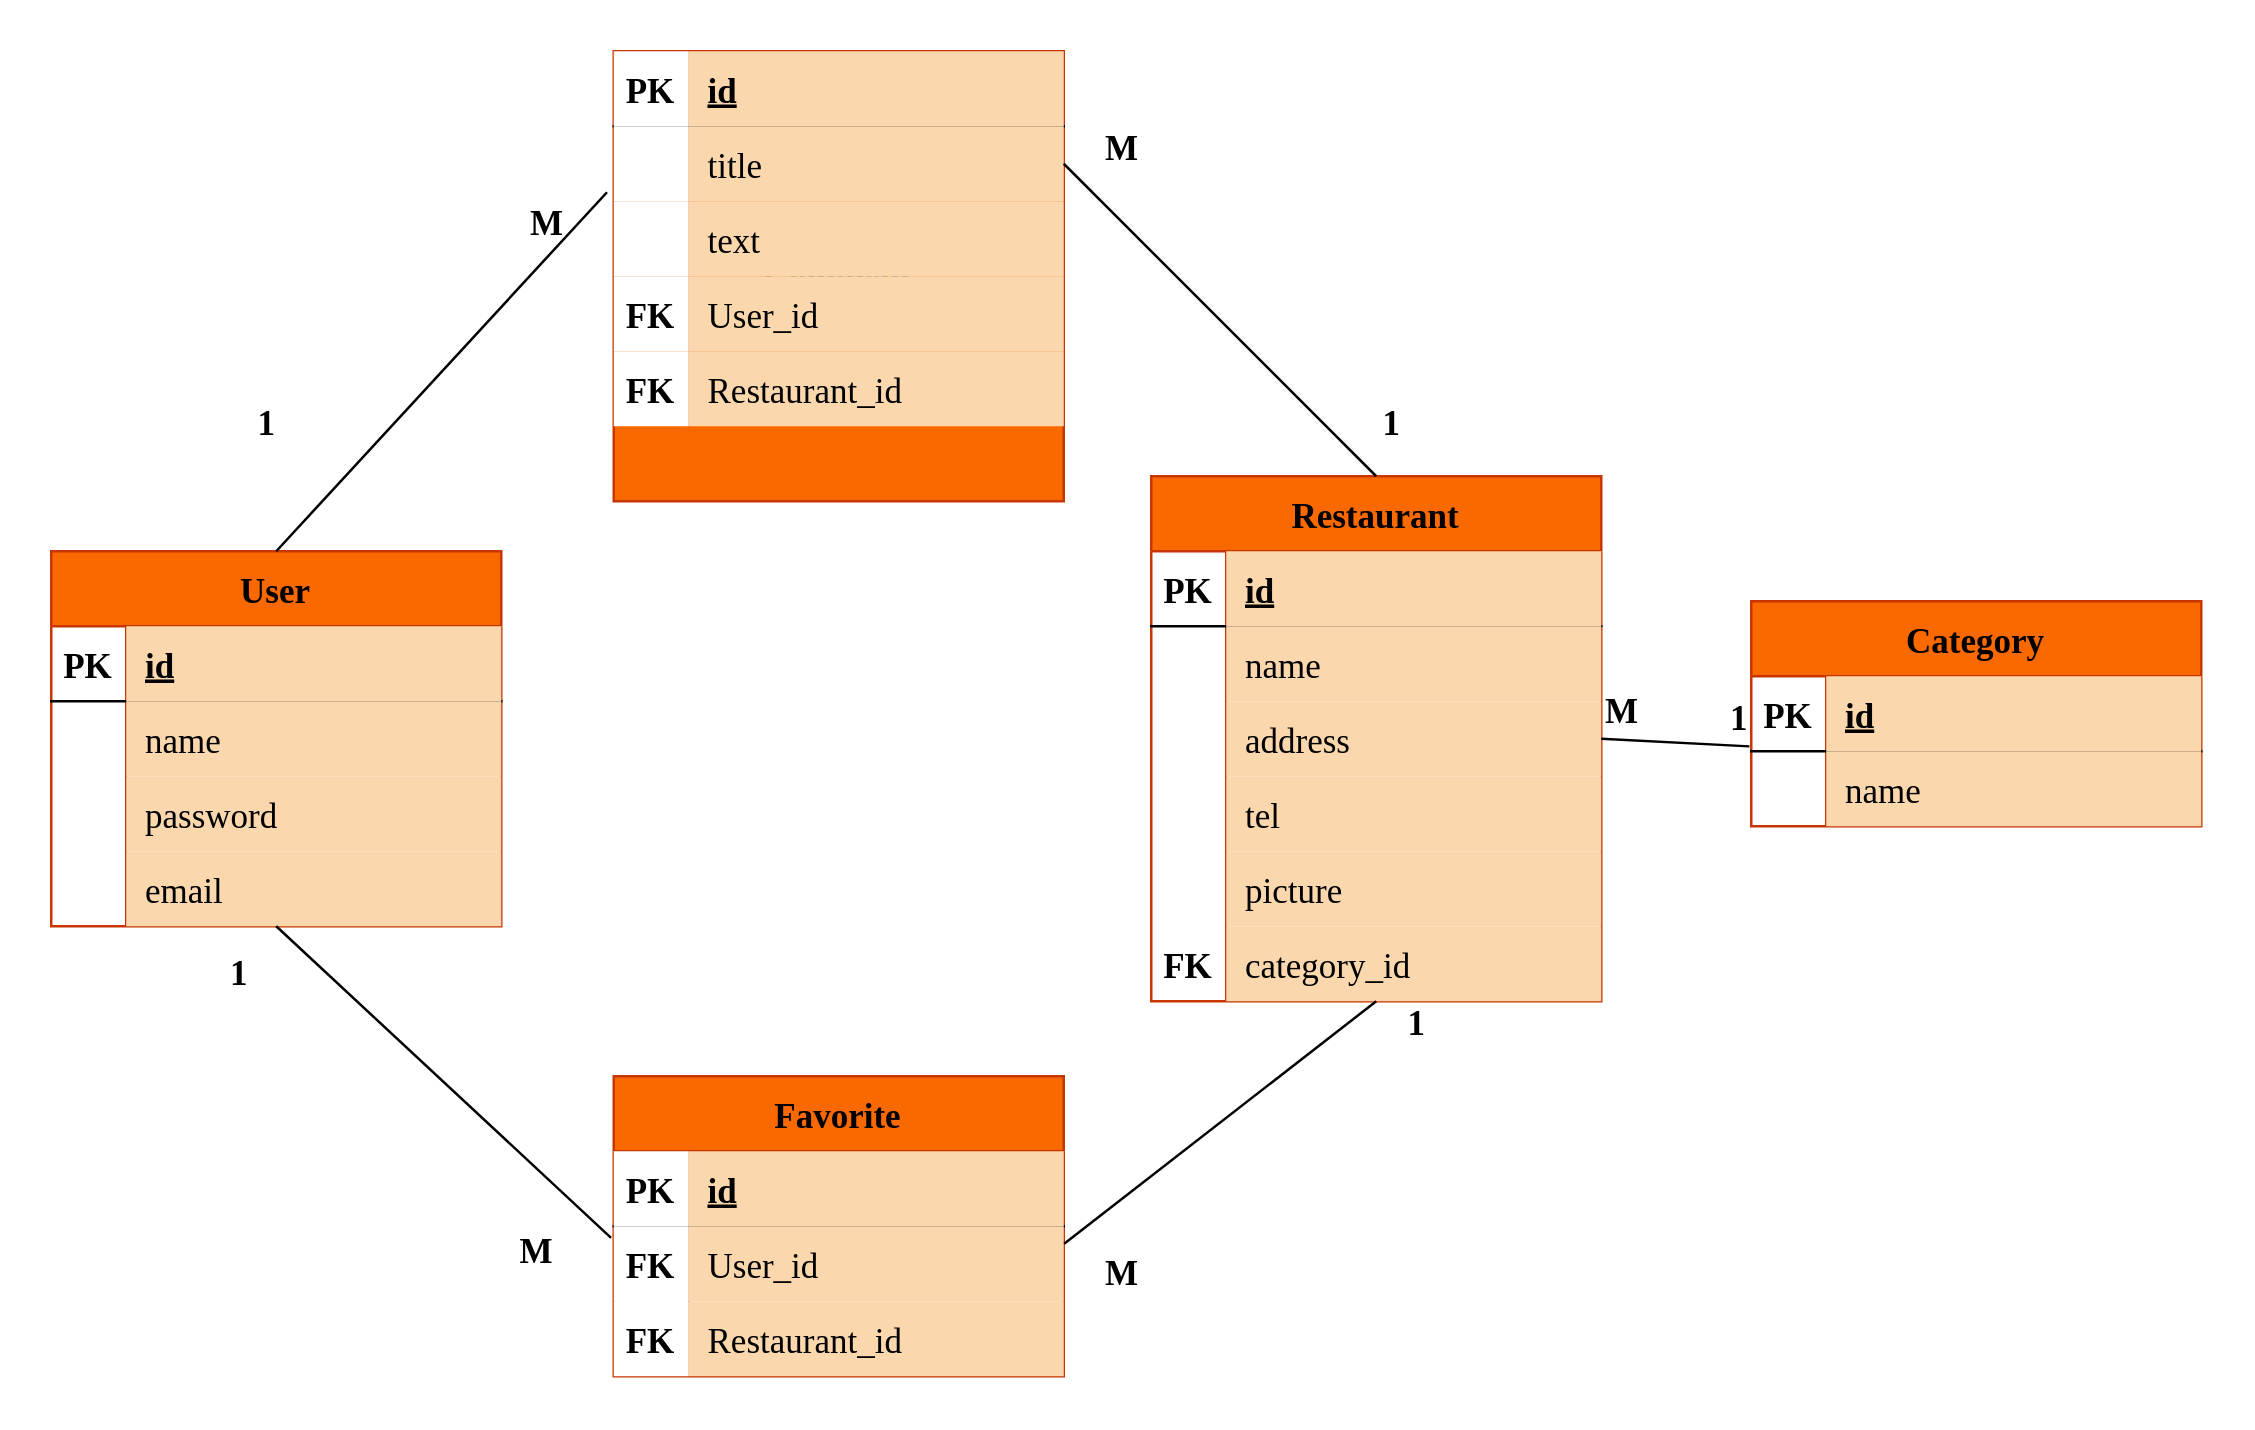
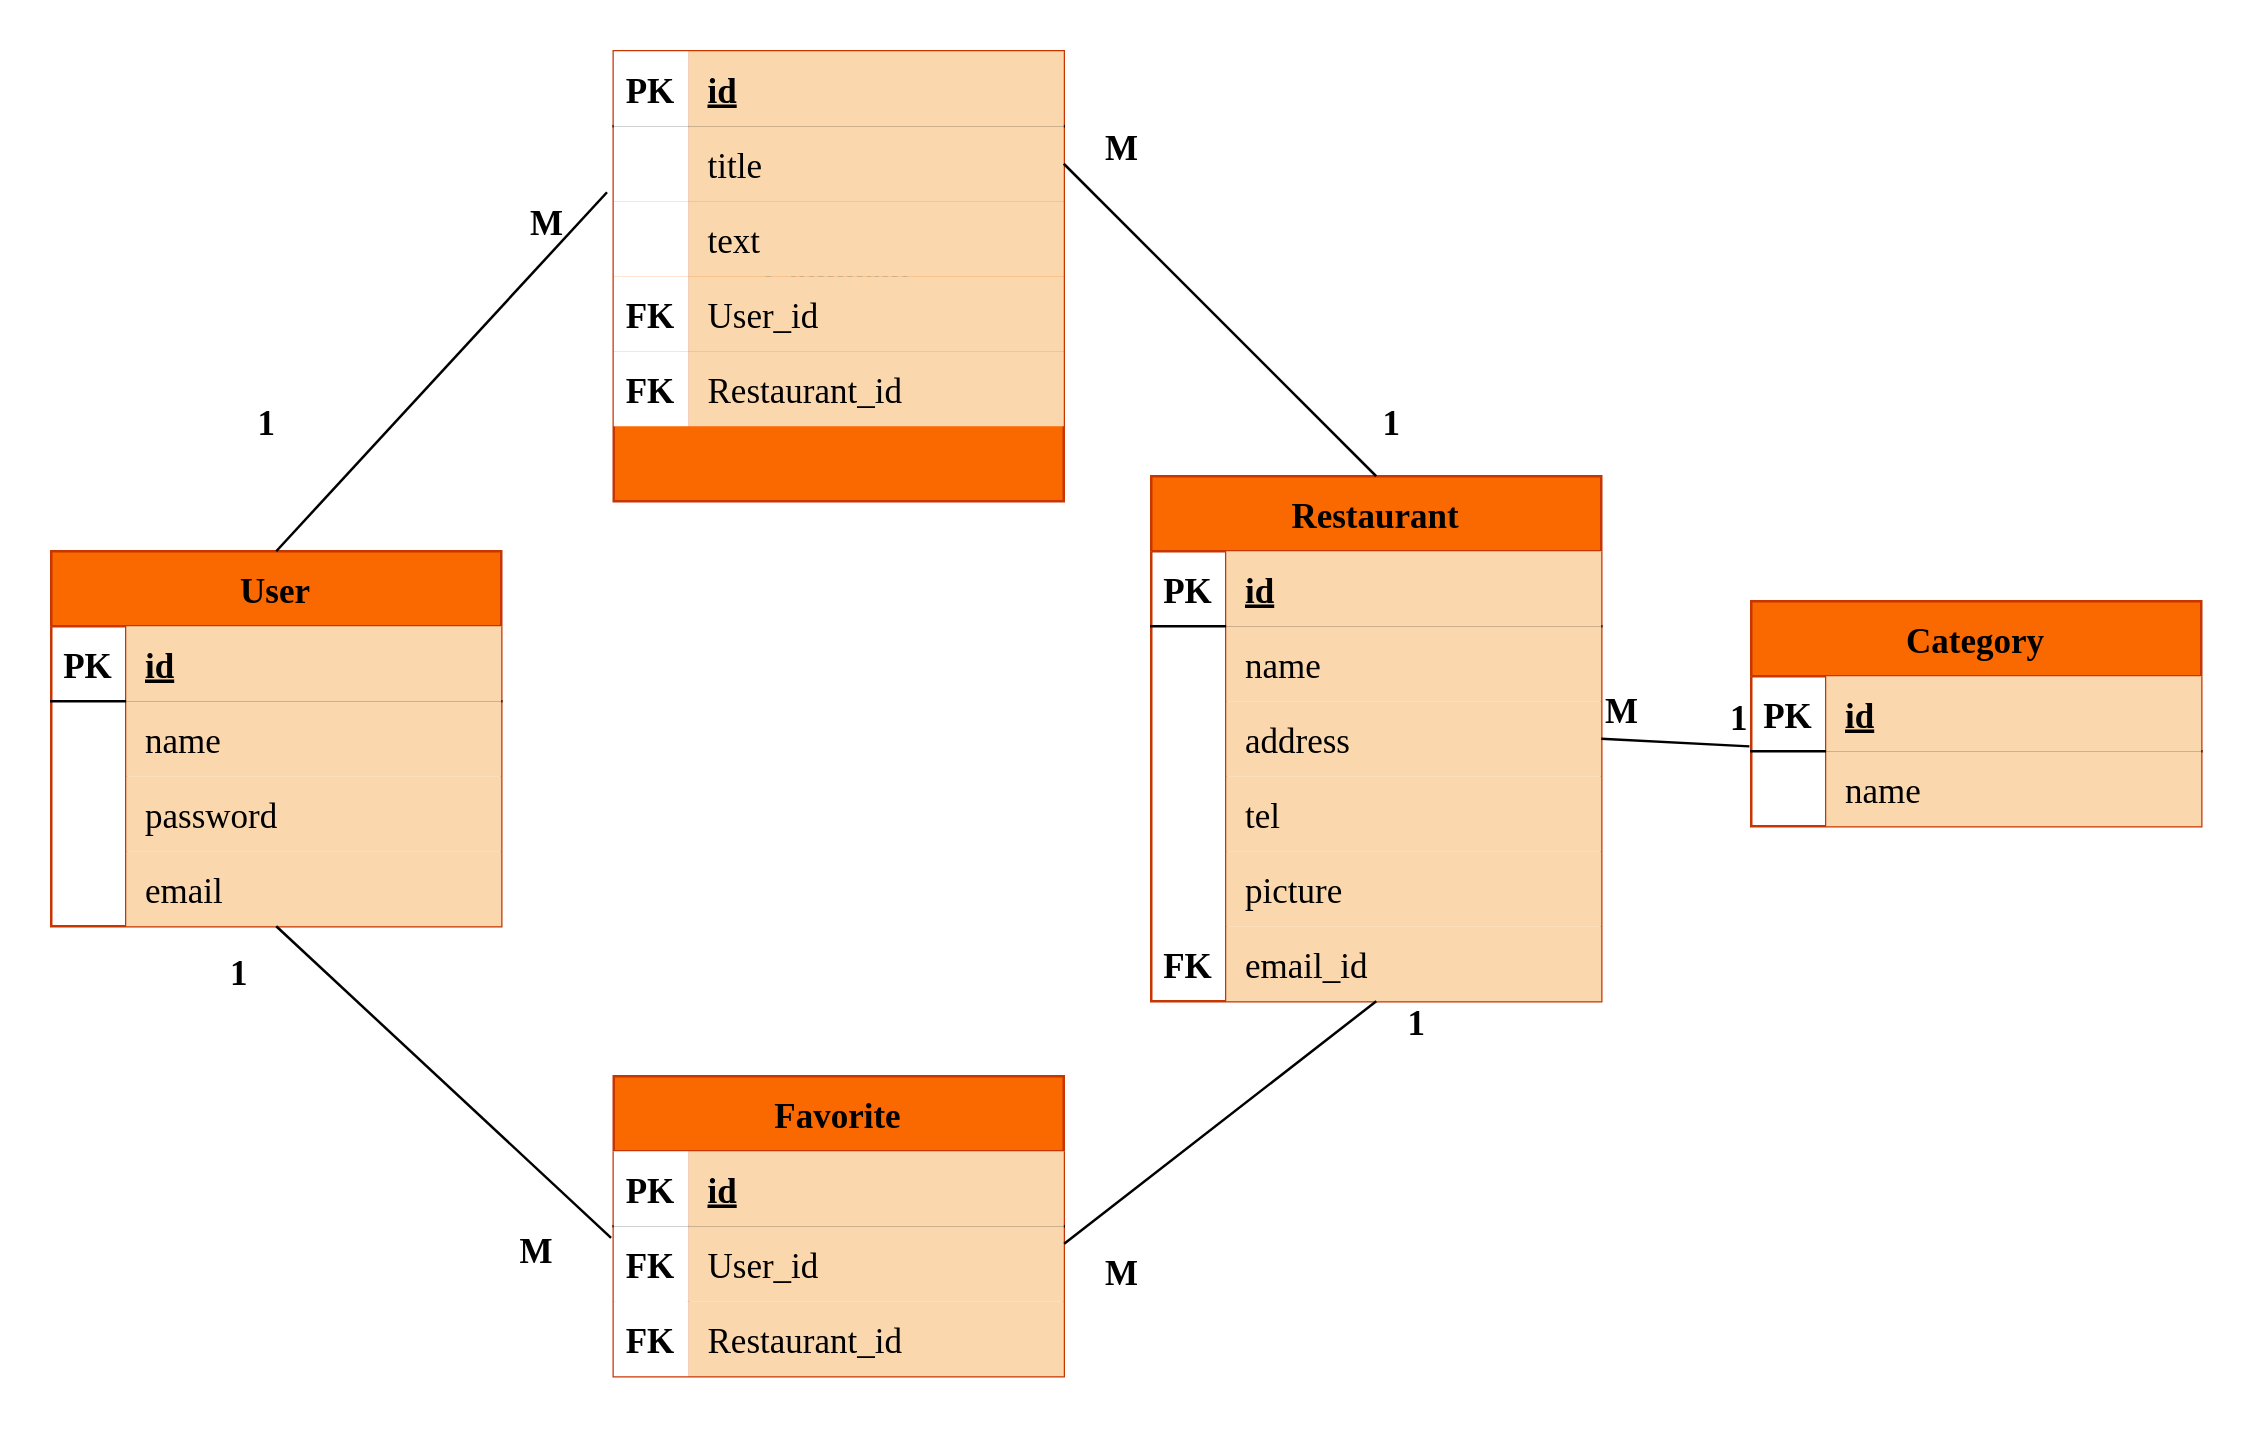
node "category_id": label "category_id" -> "email_id"
